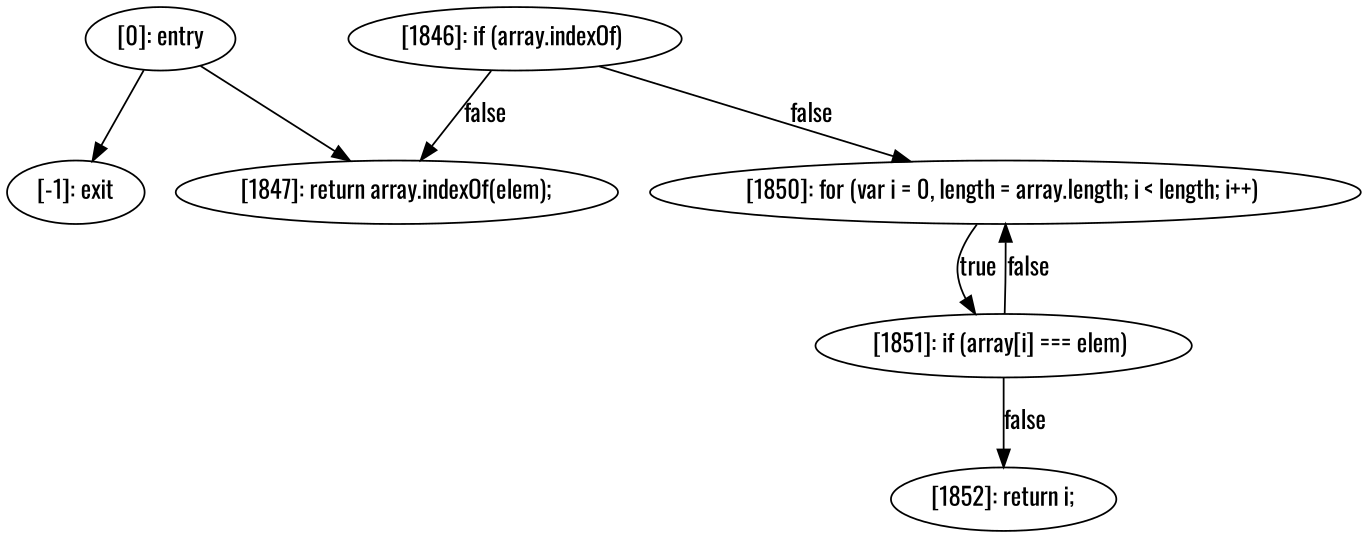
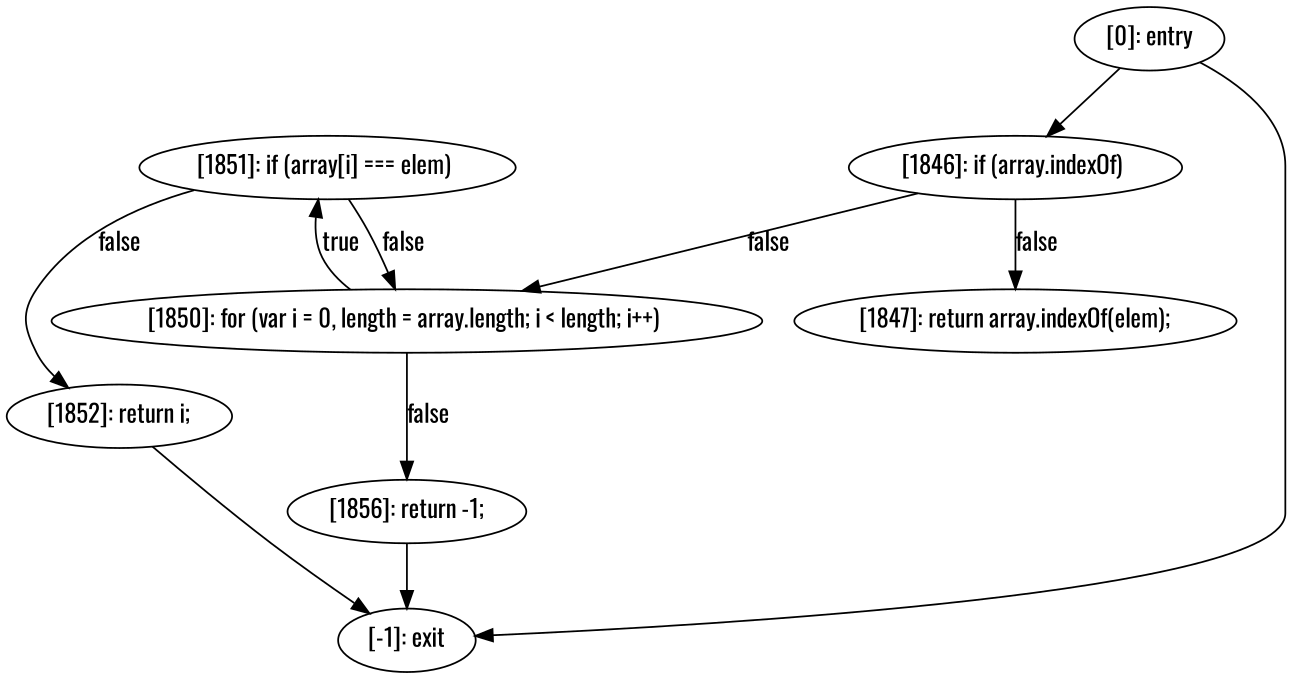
edge "[0]: entry" -> "[1847]: return array.indexOf(elem);": now "[0]: entry" -> "[1846]: if (array.indexOf)"
node "[1856]: return -1;": added
edge "[1852]: return i;" -> "[-1]: exit": added
